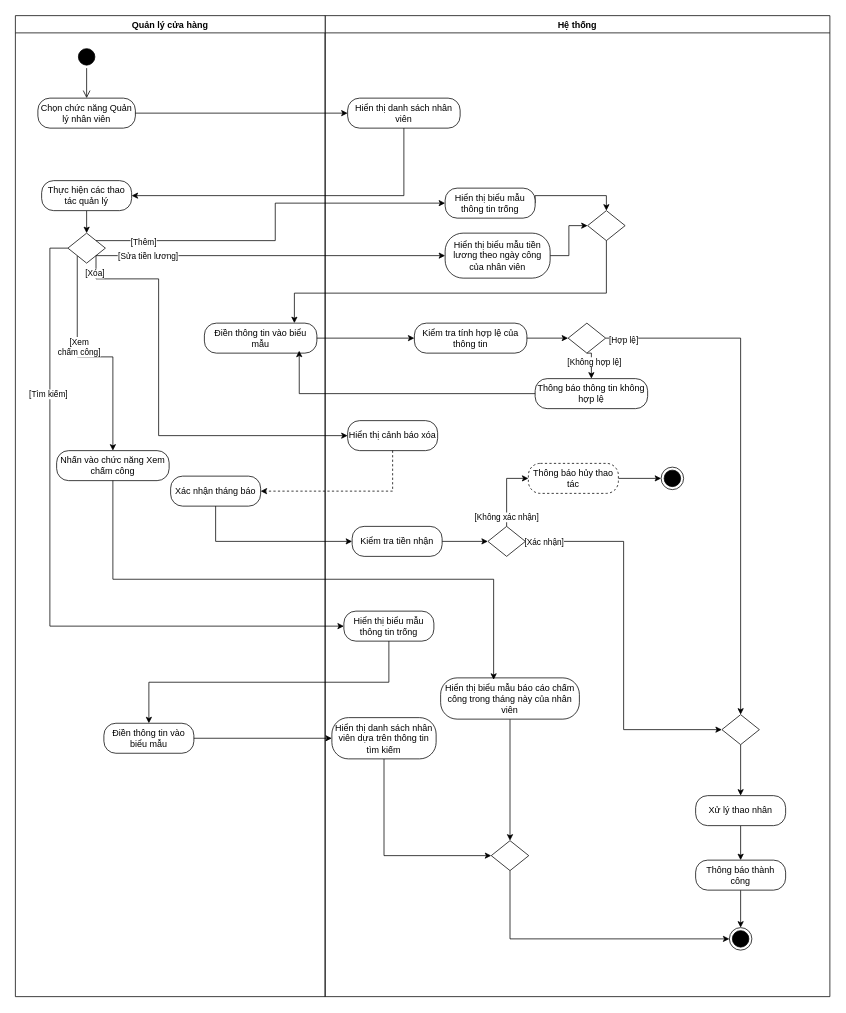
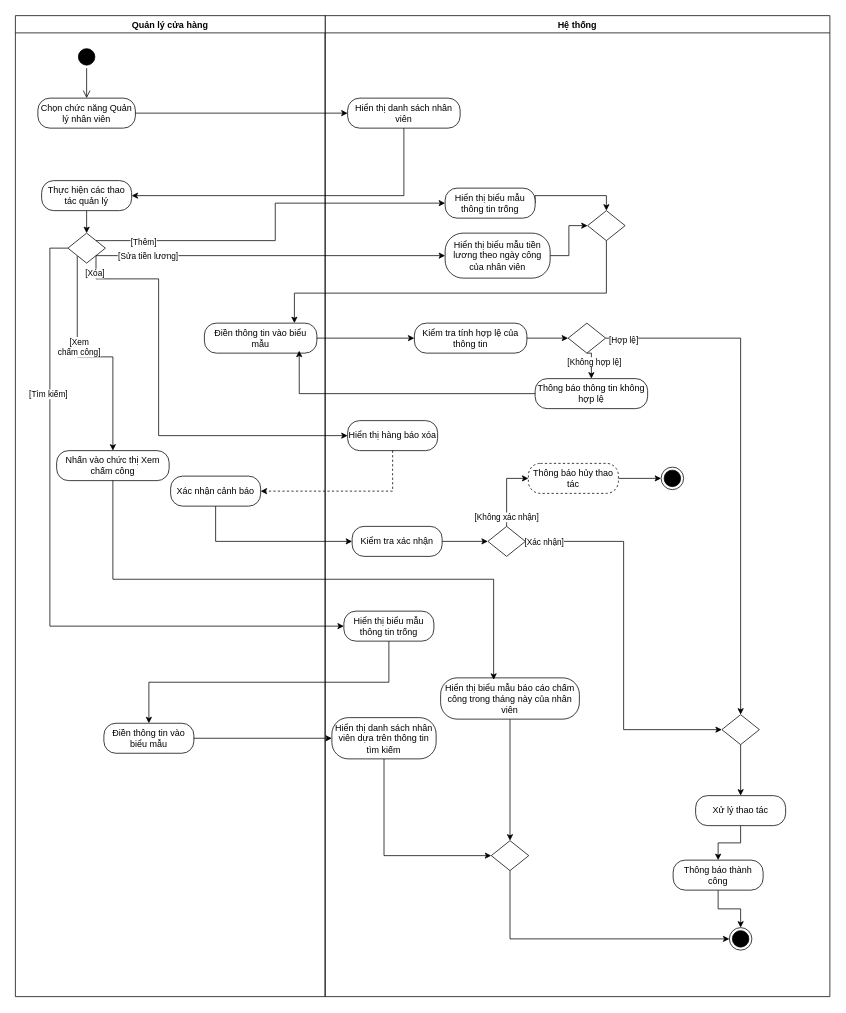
node "Hiển thị cảnh báo xóa": label "Hiển thị cảnh báo xóa" -> "Hiển thị hàng báo xóa"
node "Nhấn vào chức năng Xem chấm công": label "Nhấn vào chức năng Xem chấm công" -> "Nhấn vào chức thị Xem chấm công"
node "Xác nhận tháng báo": label "Xác nhận tháng báo" -> "Xác nhận cảnh báo"
node "Kiểm tra tiền nhận": label "Kiểm tra tiền nhận" -> "Kiểm tra xác nhận"
node "Xử lý thao nhân": label "Xử lý thao nhân" -> "Xử lý thao tác"
node "Thông báo thành công": moved (741, 875) -> (718, 875)
